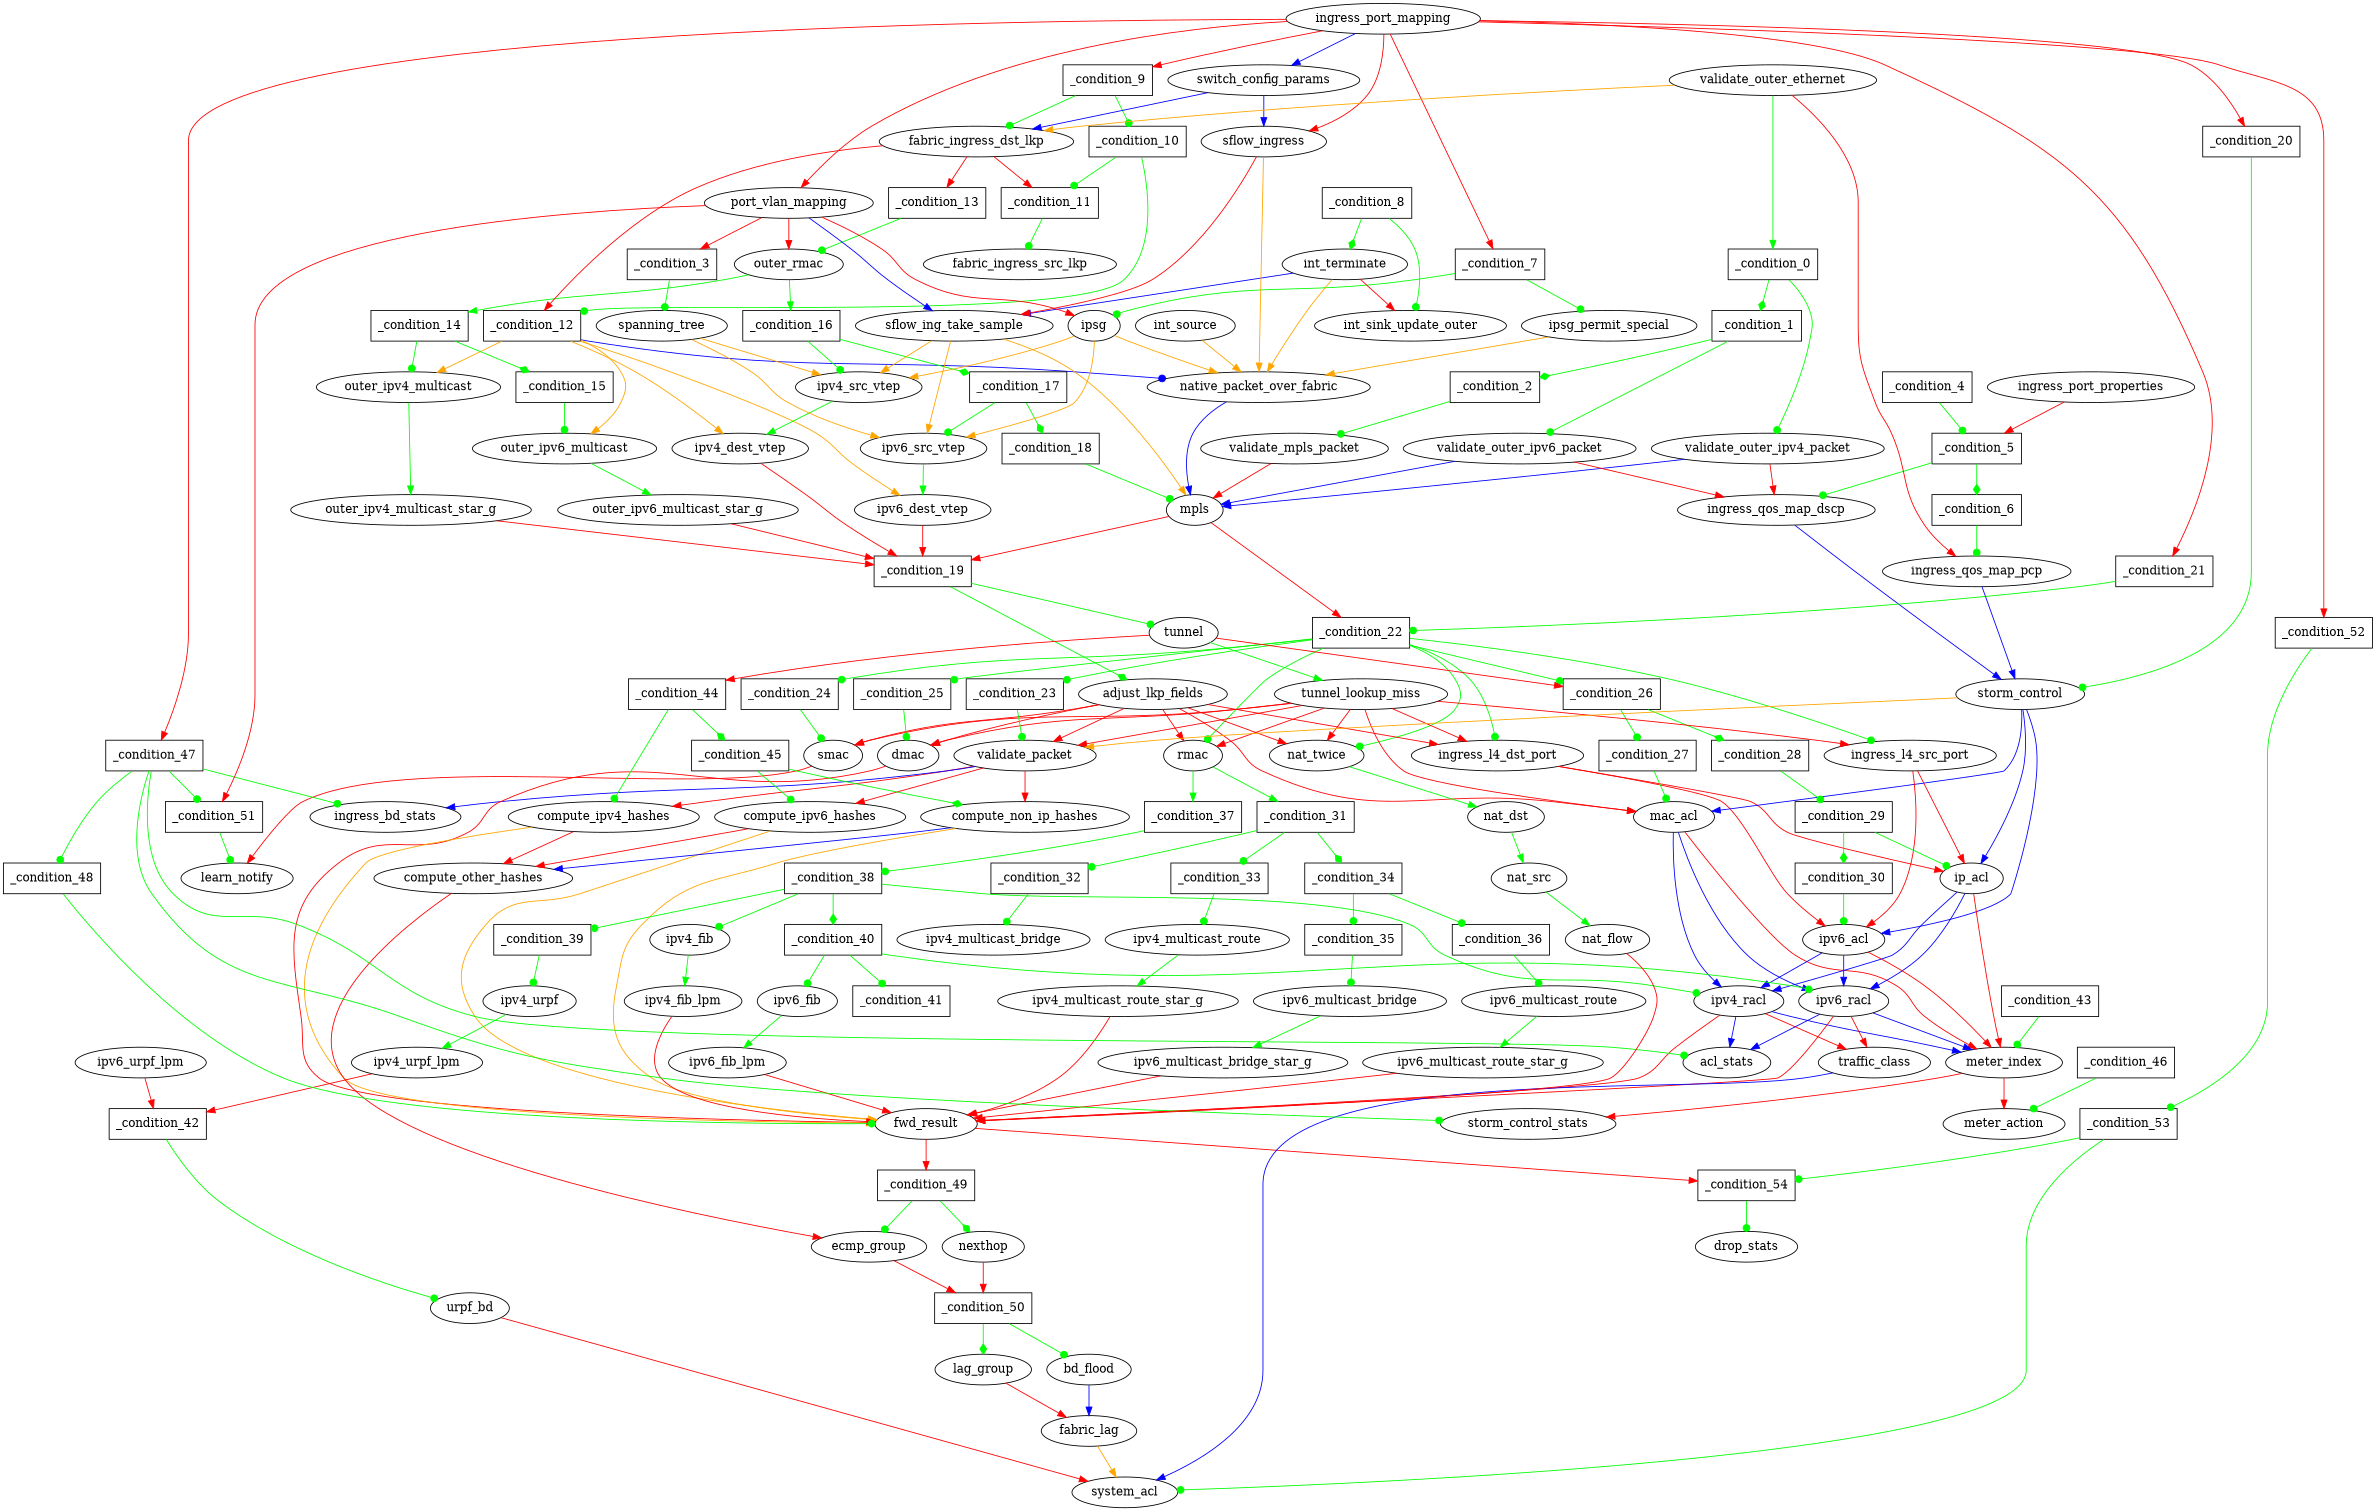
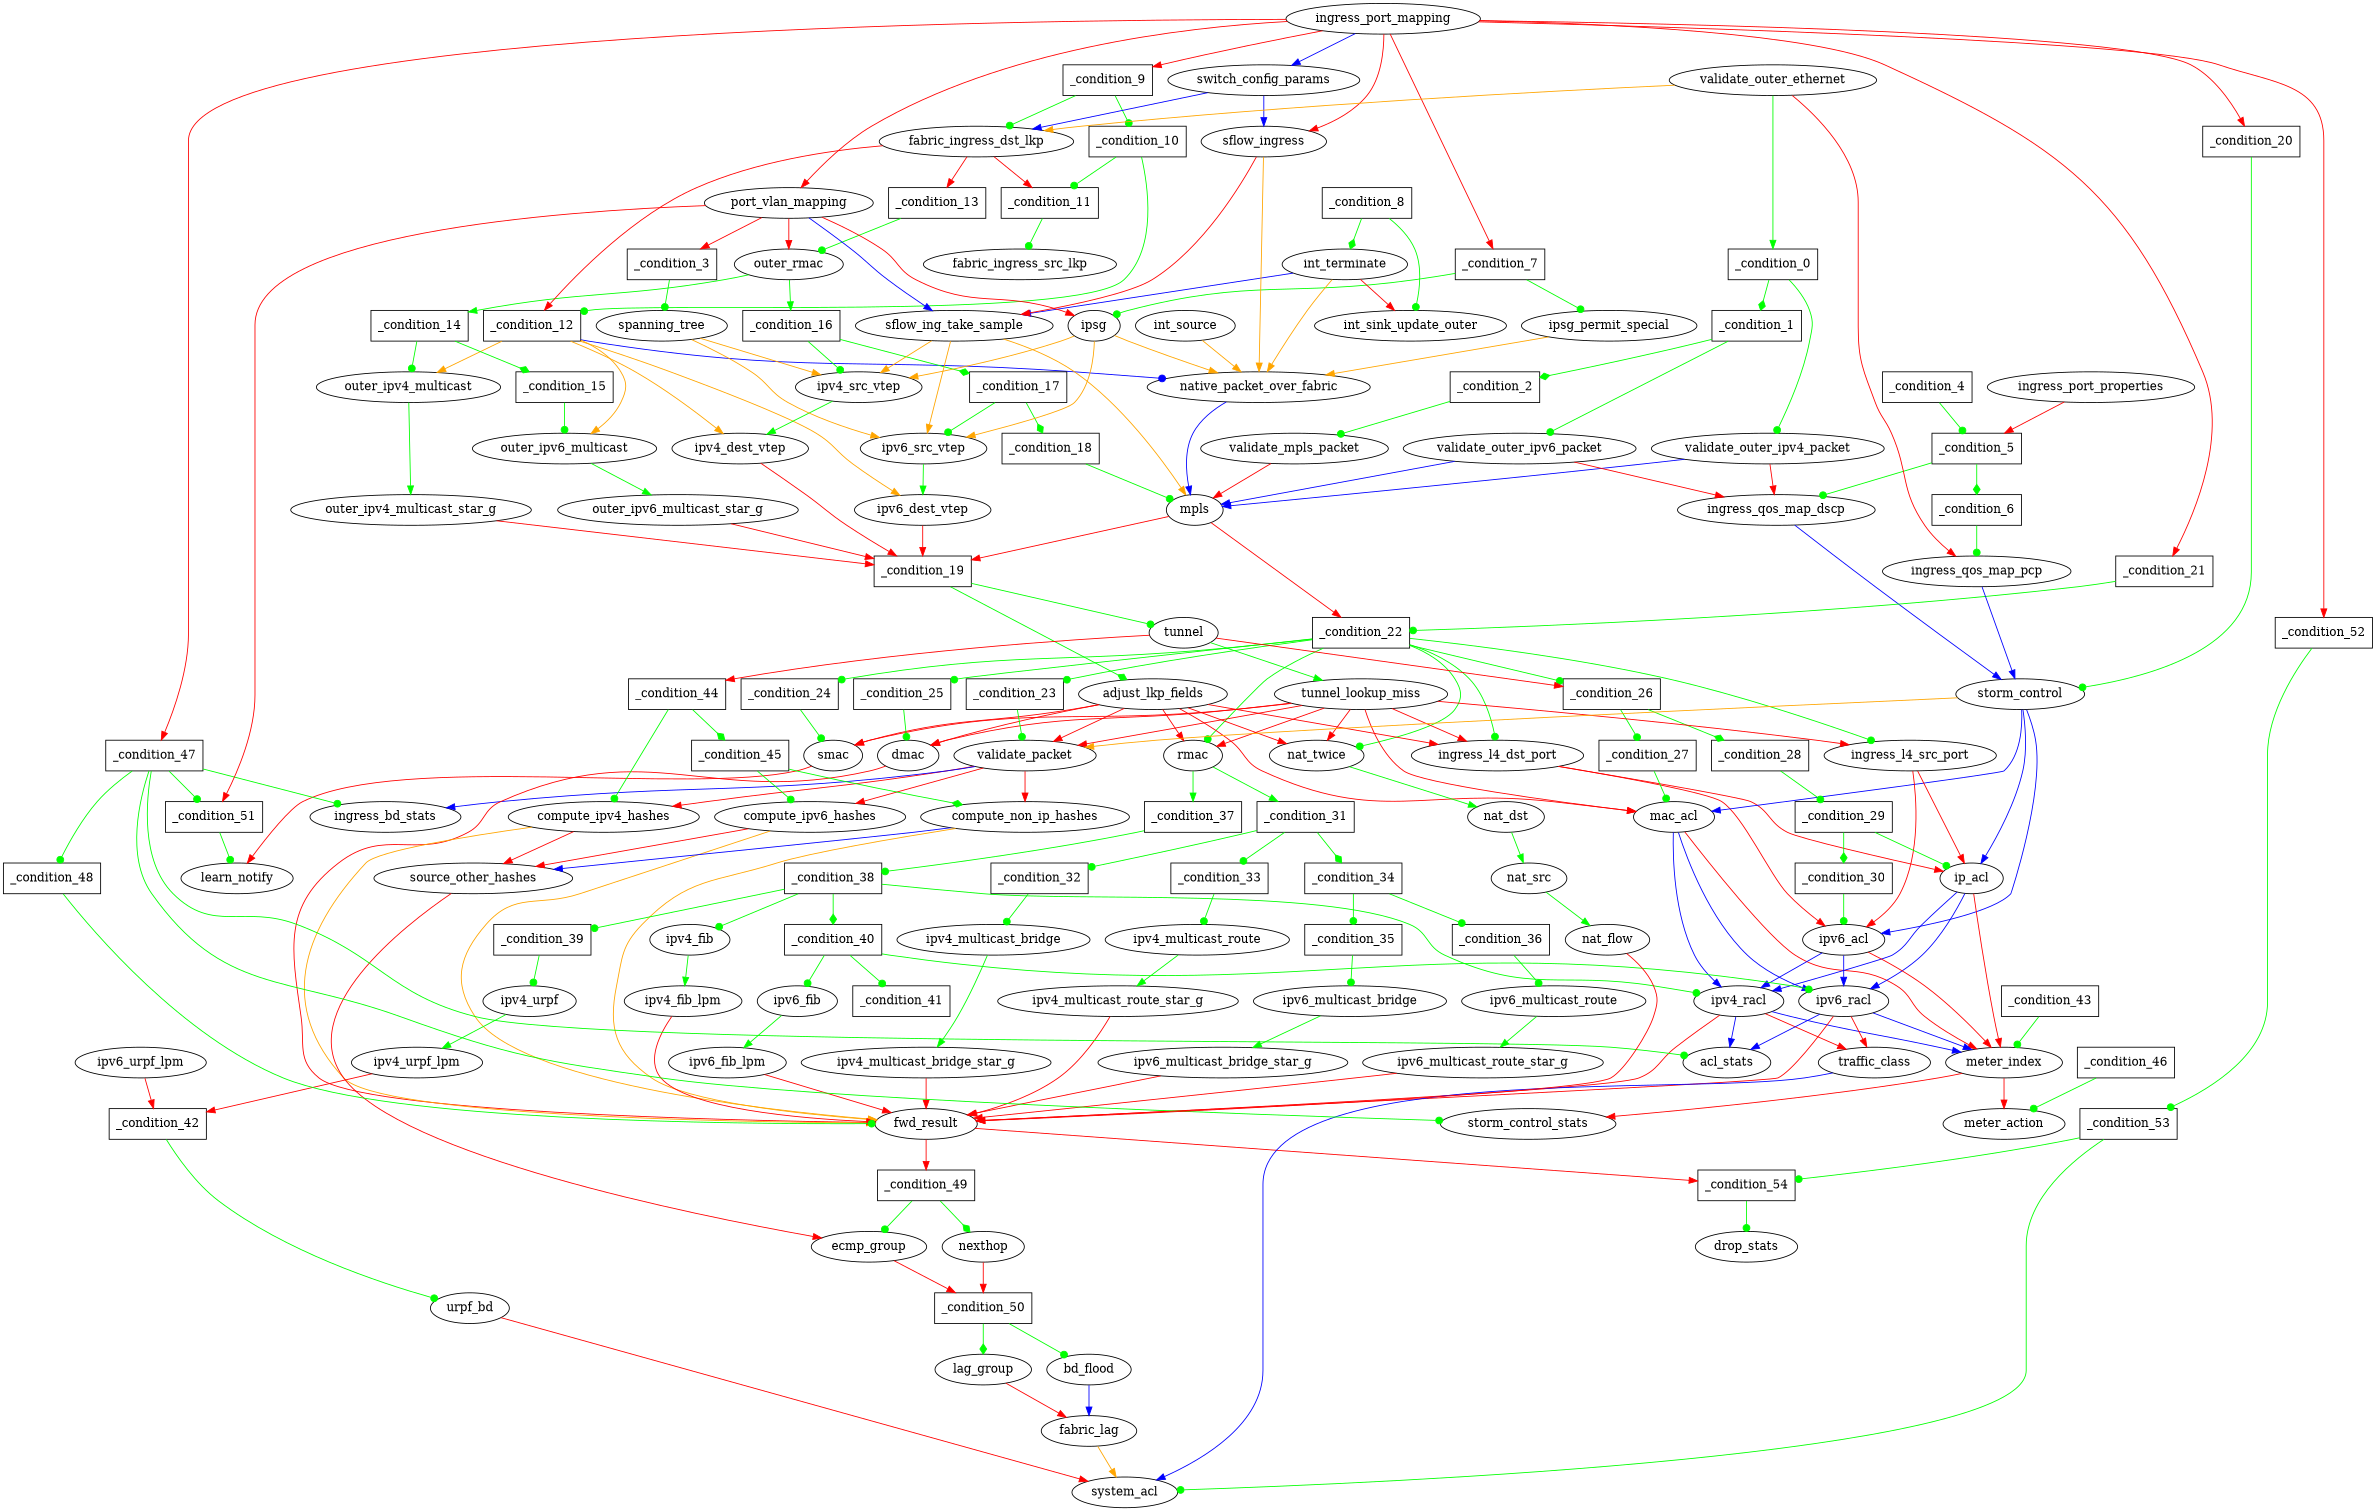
node "compute_other_hashes": label "compute_other_hashes" -> "source_other_hashes"
node "ipv4_multicast_bridge_star_g": added
